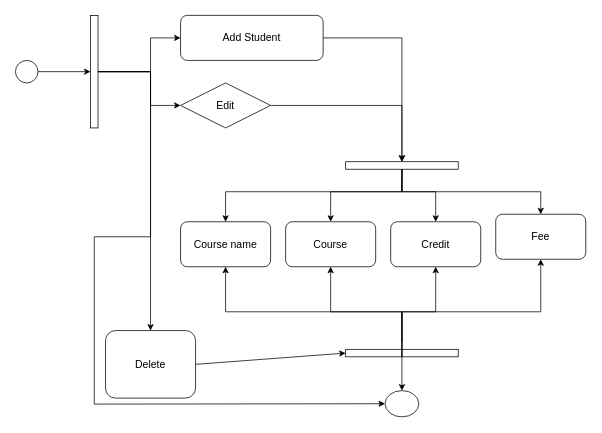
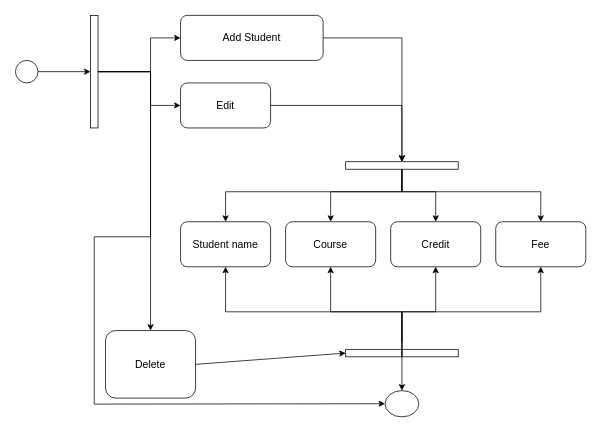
node "Edit": shape diamond -> rounded rectangle
node "Fee": moved (540, 237) -> (540, 244)
node "Course name": label "Course name" -> "Student name"
